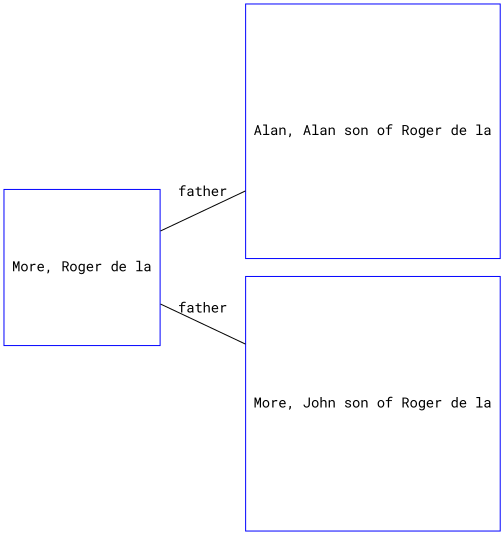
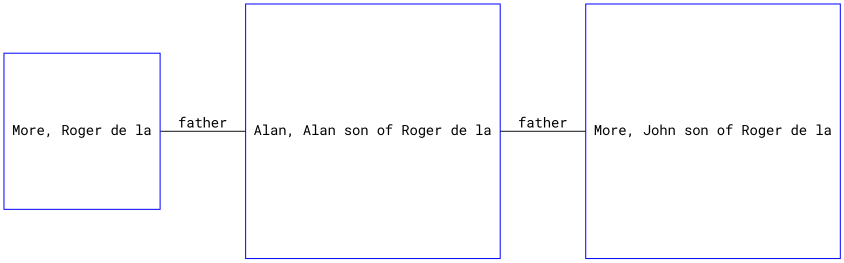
edge "More, Roger de la" -- "More, John son of Roger de la": now "Alan, Alan son of Roger de la" -- "More, John son of Roger de la"
